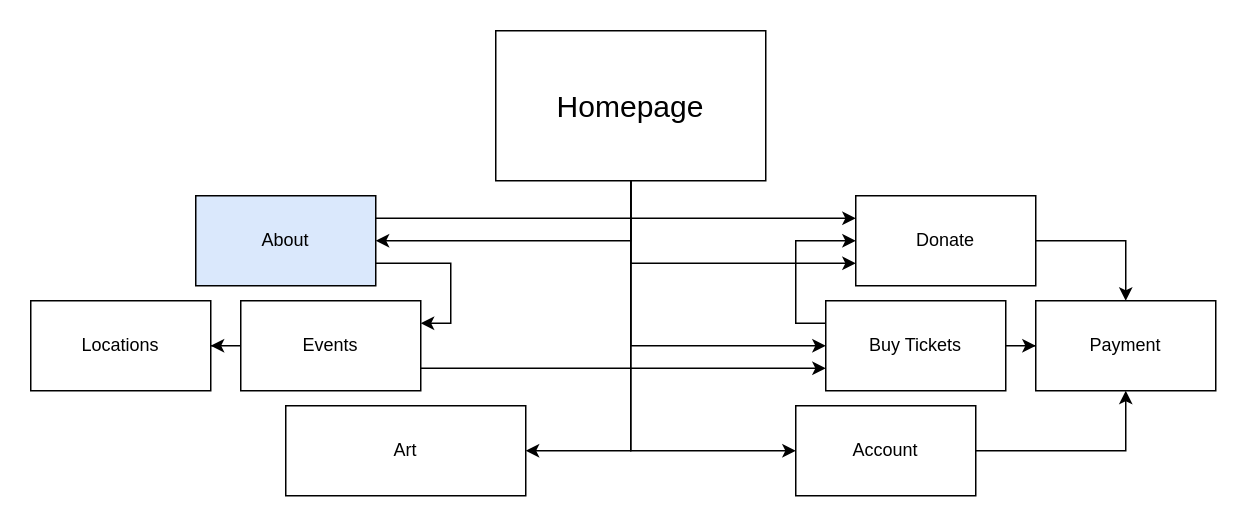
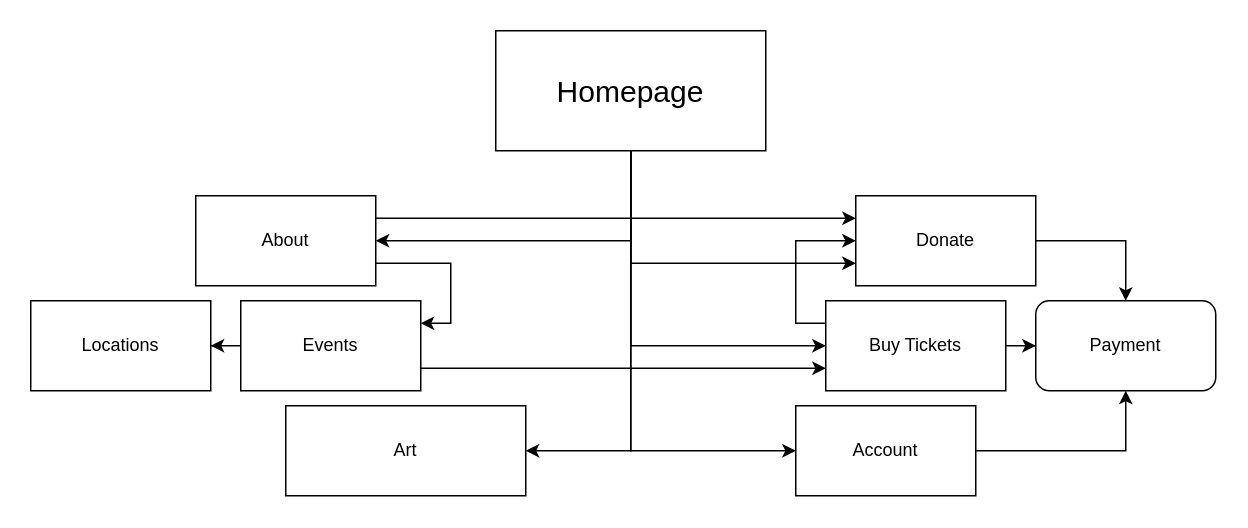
node "Homepage": size 270x150 -> 270x120
node "About": fillcolor #dae8fc -> #ffffff
node "Payment": shape rectangle -> rounded rectangle
